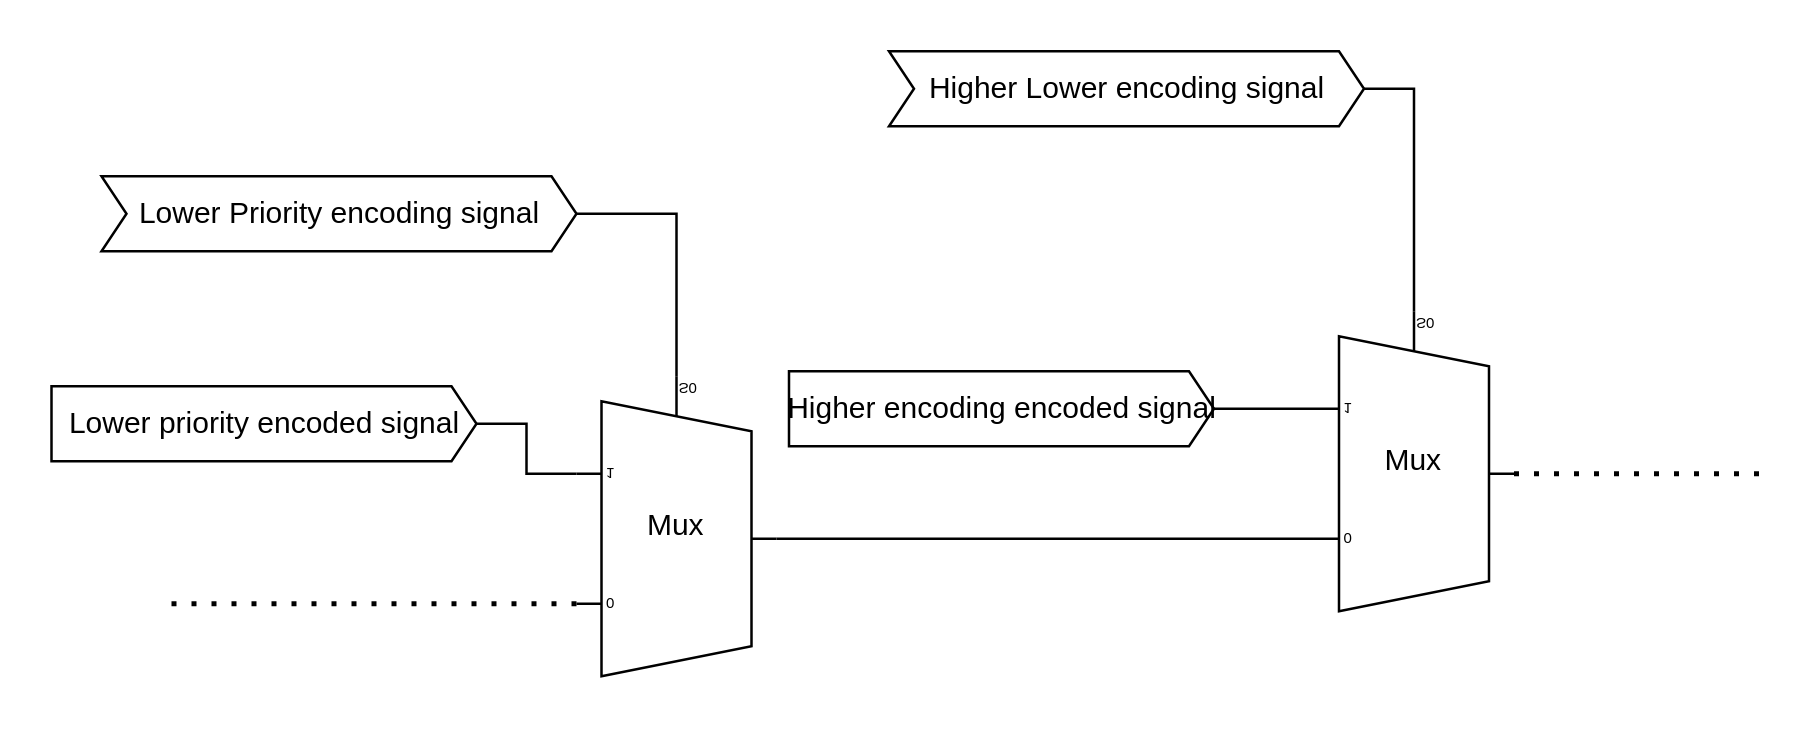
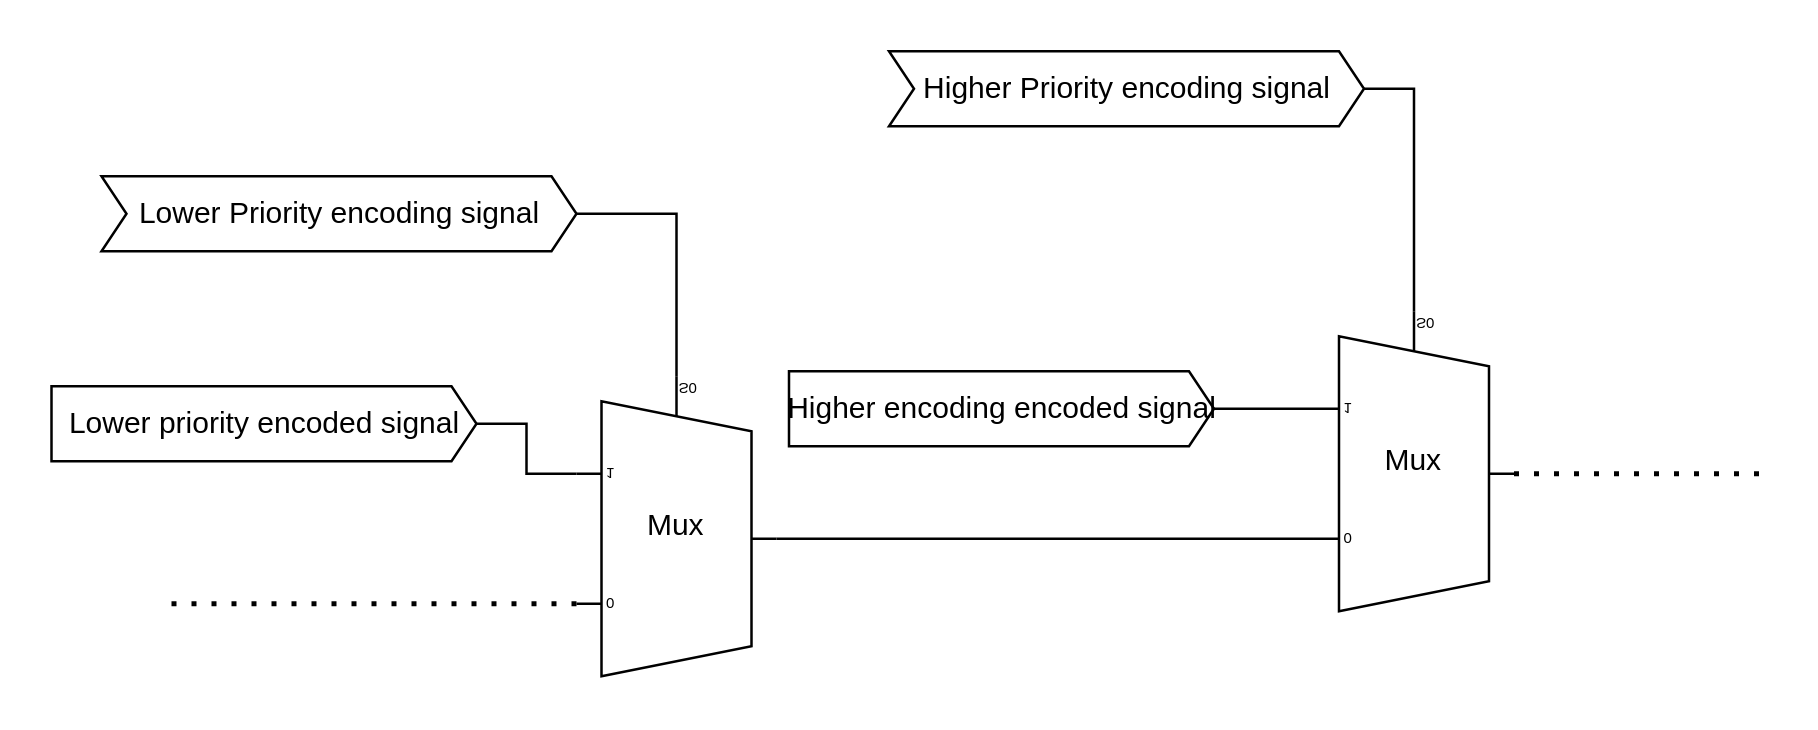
node "Higher Lower encoding signal": label "Higher Lower encoding signal" -> "Higher Priority encoding signal"
